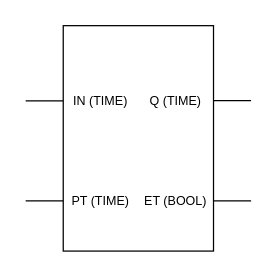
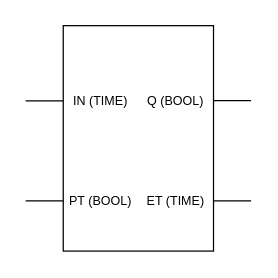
node "Q (TIME)": label "Q (TIME)" -> "Q (BOOL)"
node "PT (TIME)": label "PT (TIME)" -> "PT (BOOL)"
node "ET (BOOL)": label "ET (BOOL)" -> "ET (TIME)"
